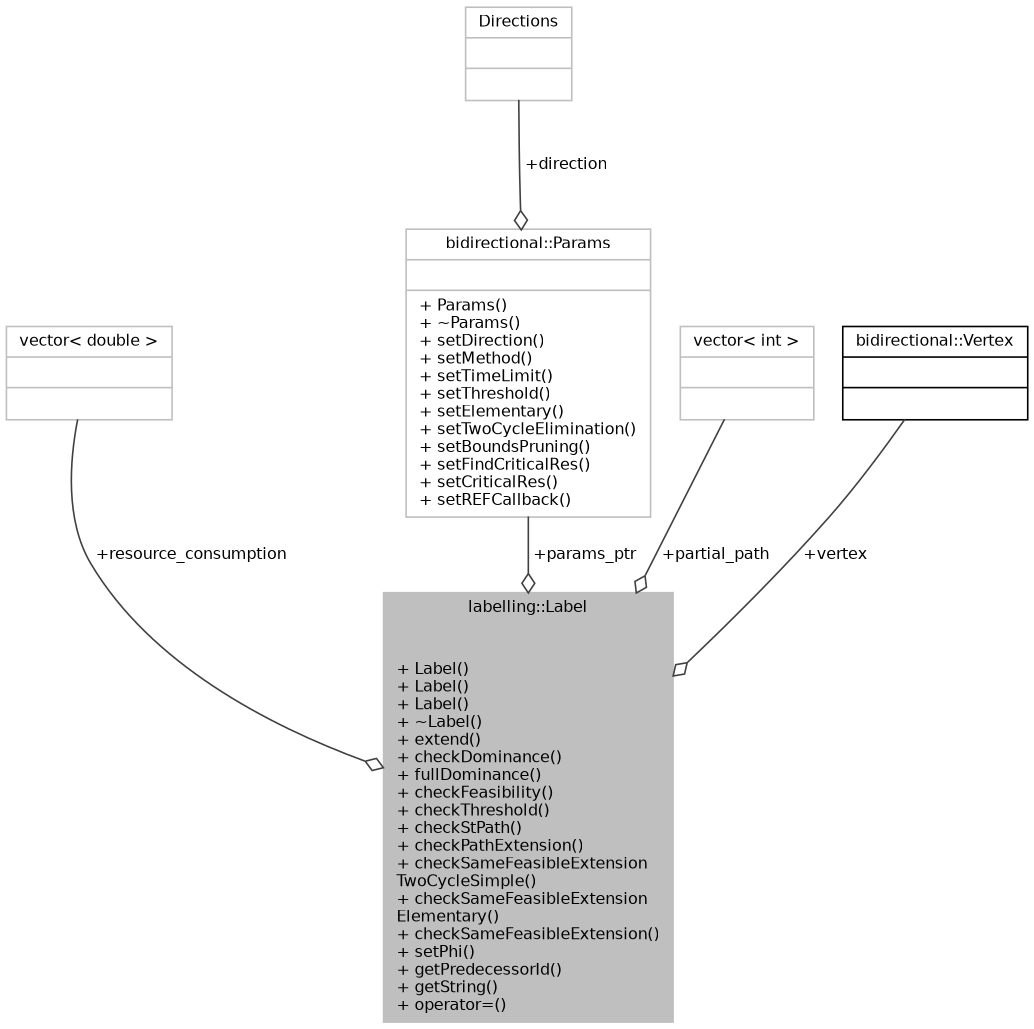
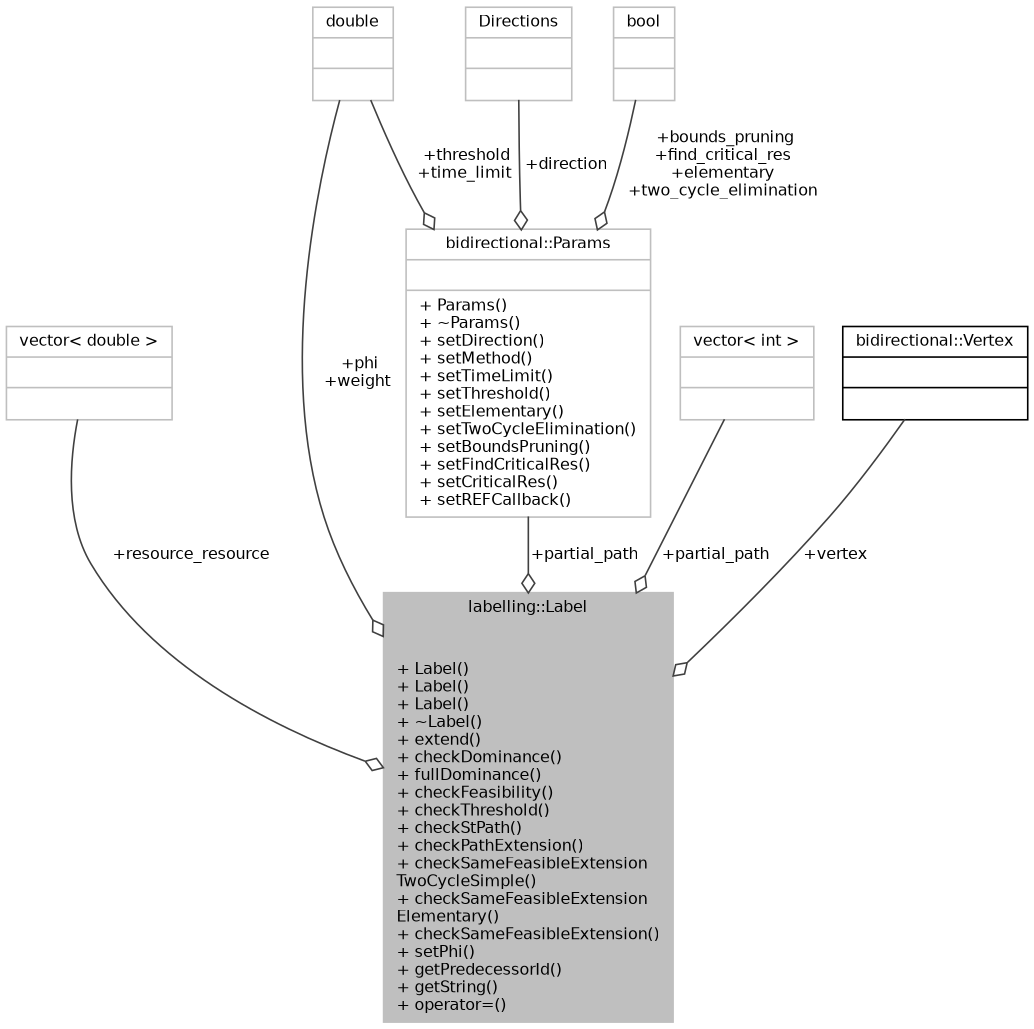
node "double": added
node "bool": added
edge "vector< double >" -> "labelling::Label": label " +resource_consumption" -> " +resource_resource"
edge "bidirectional::Params" -> "labelling::Label": label " +params_ptr" -> " +partial_path"
